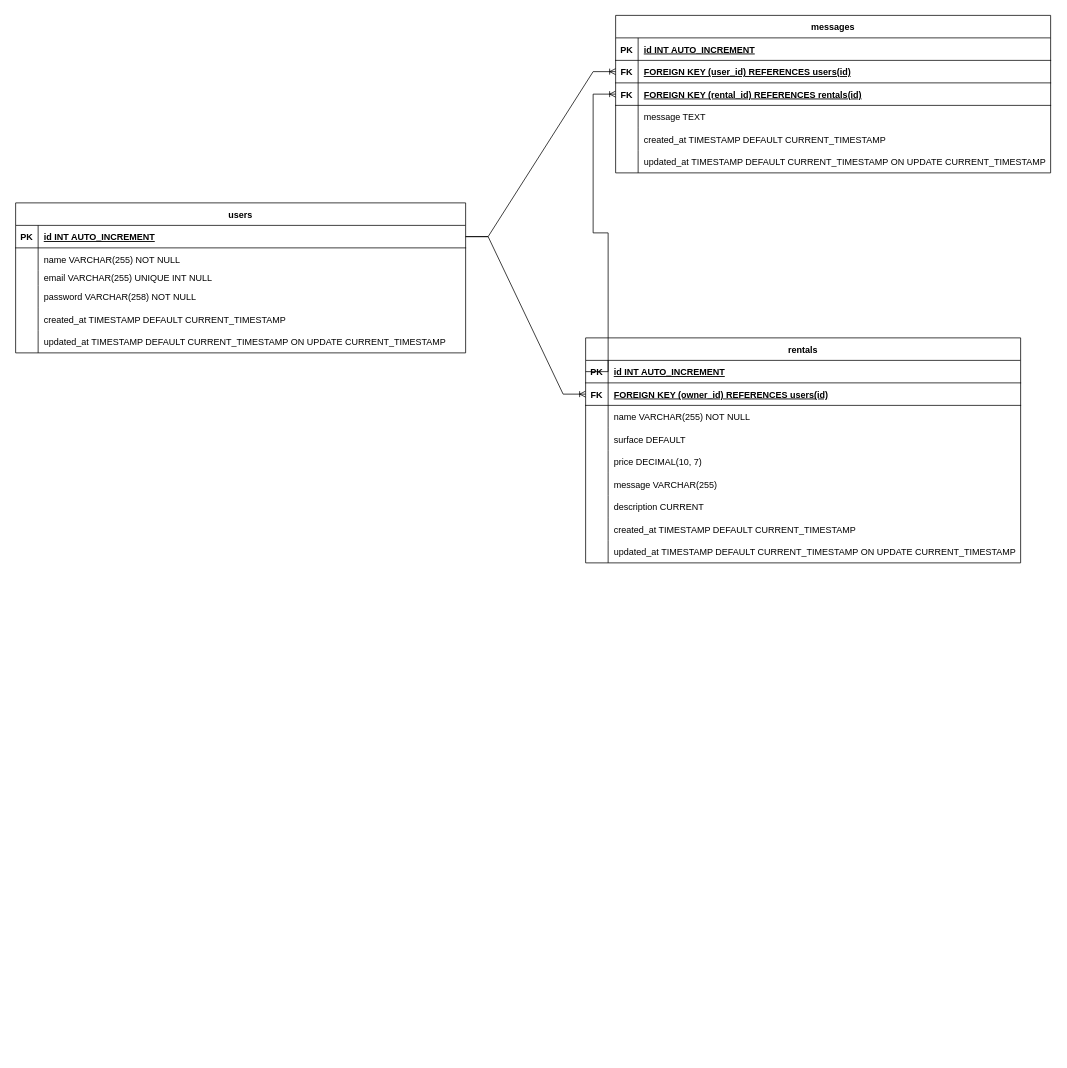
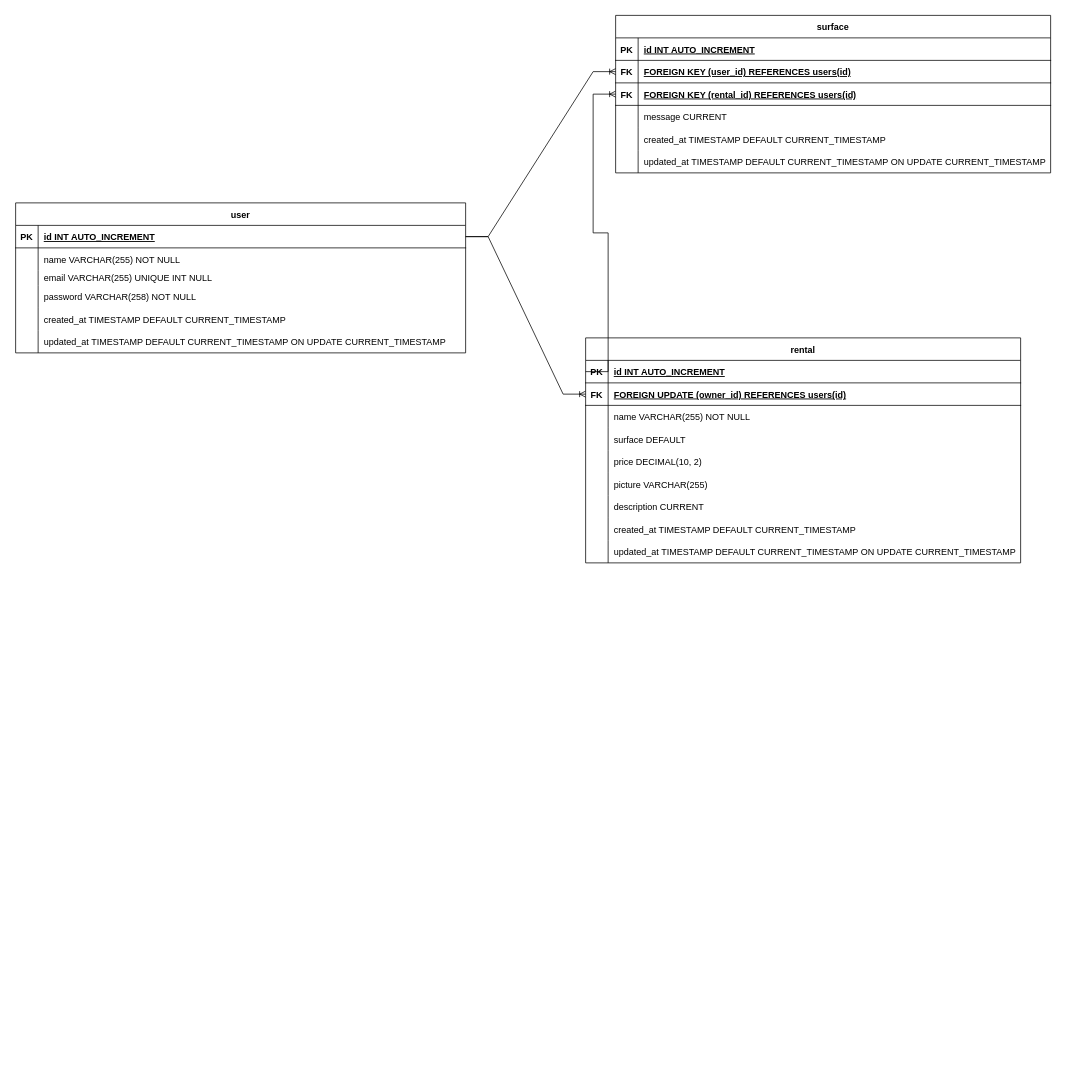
node "messages": label "messages" -> "surface"
node "FOREIGN KEY (rental_id) REFERENCES rentals(id)": label "FOREIGN KEY (rental_id) REFERENCES rentals(id)" -> "FOREIGN KEY (rental_id) REFERENCES users(id)"
node "message TEXT": label "message TEXT" -> "message CURRENT"
node "users": label "users" -> "user"
node "rentals": label "rentals" -> "rental"
node "FOREIGN KEY (owner_id) REFERENCES users(id)": label "FOREIGN KEY (owner_id) REFERENCES users(id)" -> "FOREIGN UPDATE (owner_id) REFERENCES users(id)"
node "price DECIMAL(10, 7)": label "price DECIMAL(10, 7)" -> "price DECIMAL(10, 2)"
node "message VARCHAR(255)": label "message VARCHAR(255)" -> "picture VARCHAR(255)"
